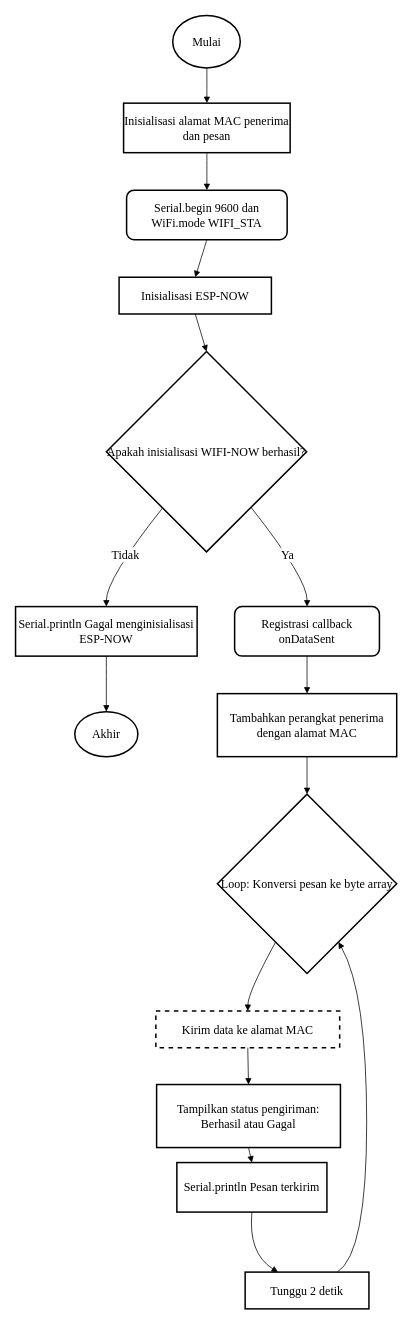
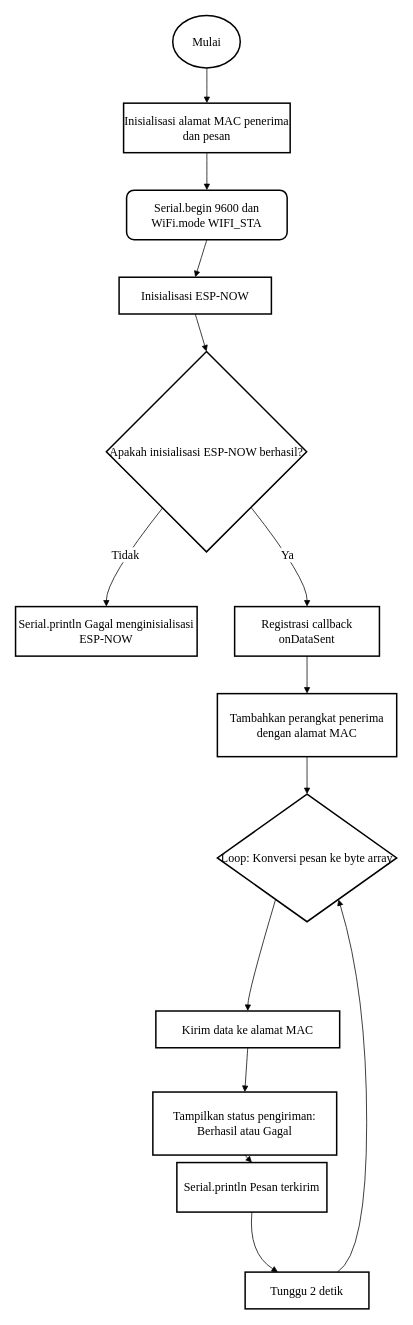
node "Apakah inisialisasi WIFI-NOW berhasil?": label "Apakah inisialisasi WIFI-NOW berhasil?" -> "Apakah inisialisasi ESP-NOW berhasil?"
node "Registrasi callback onDataSent": shape rounded rectangle -> rectangle
edge "Serial.println Gagal menginisialisasi ESP-NOW" -> "Akhir": removed
node "Akhir": removed
node "Loop: Konversi pesan ke byte array": size 179x179 -> 179x128
node "Kirim data ke alamat MAC": style dashed -> solid
node "Tampilkan status pengiriman: Berhasil atau Gagal": moved (248, 1116) -> (245, 1123)
